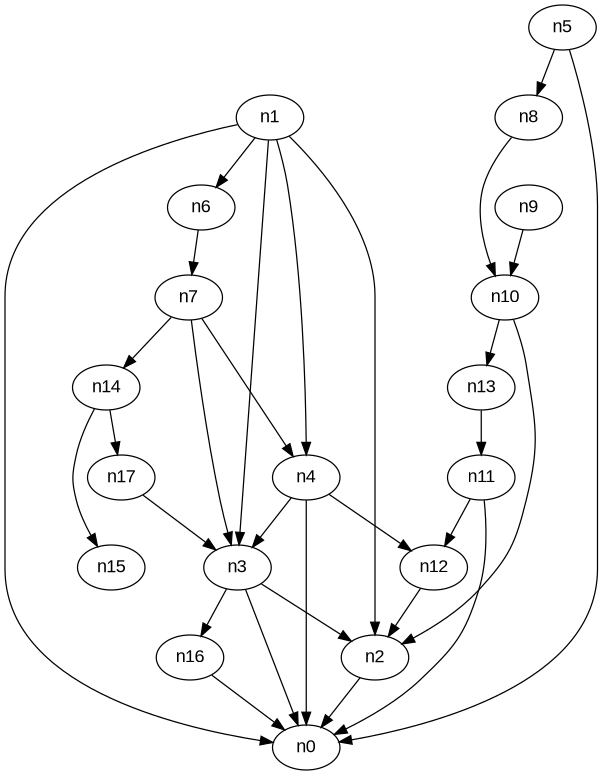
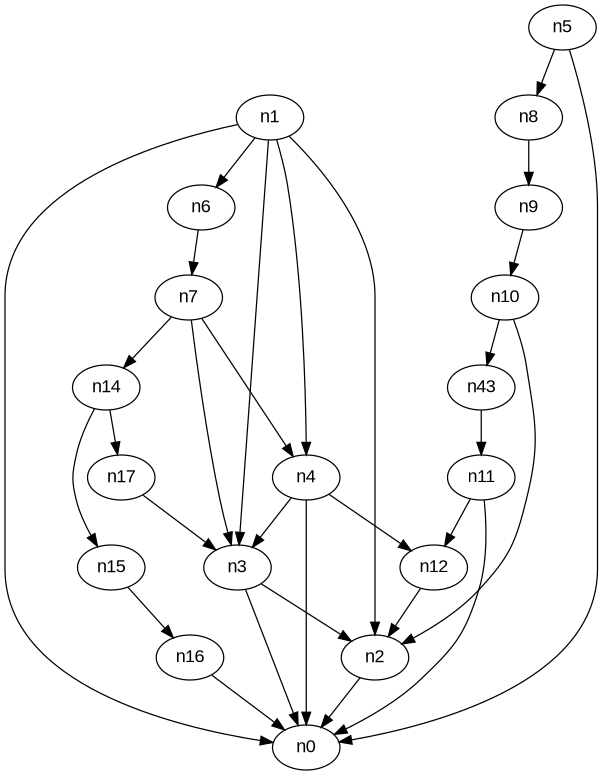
edge "n8" -> "n10": now "n8" -> "n9"
node "n13": label "n13" -> "n43"
edge "n3" -> "n16": now "n15" -> "n16"
